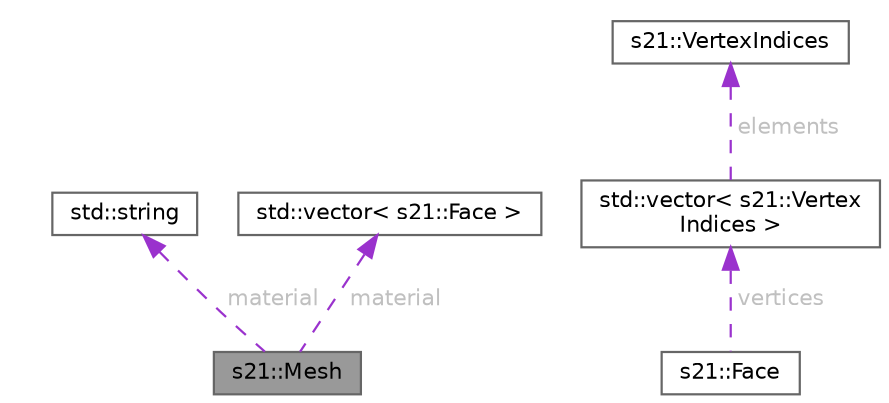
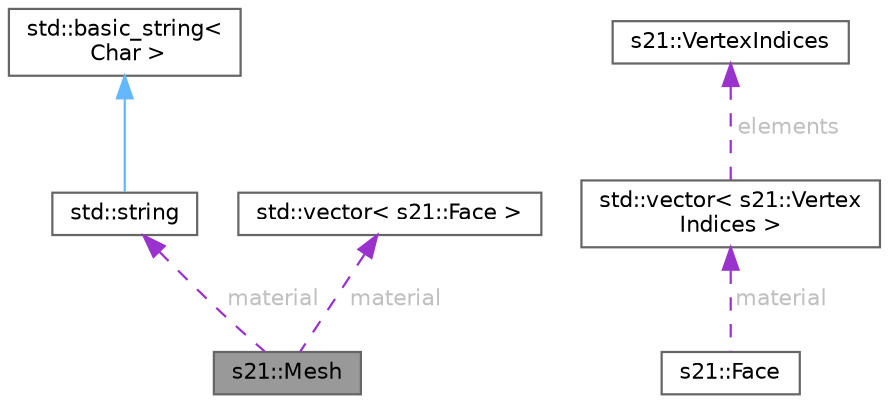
node "std::basic_string< Char >": added
edge "s21::Face" -> "std::vector< s21::Vertex Indices >": label " vertices" -> " material"
